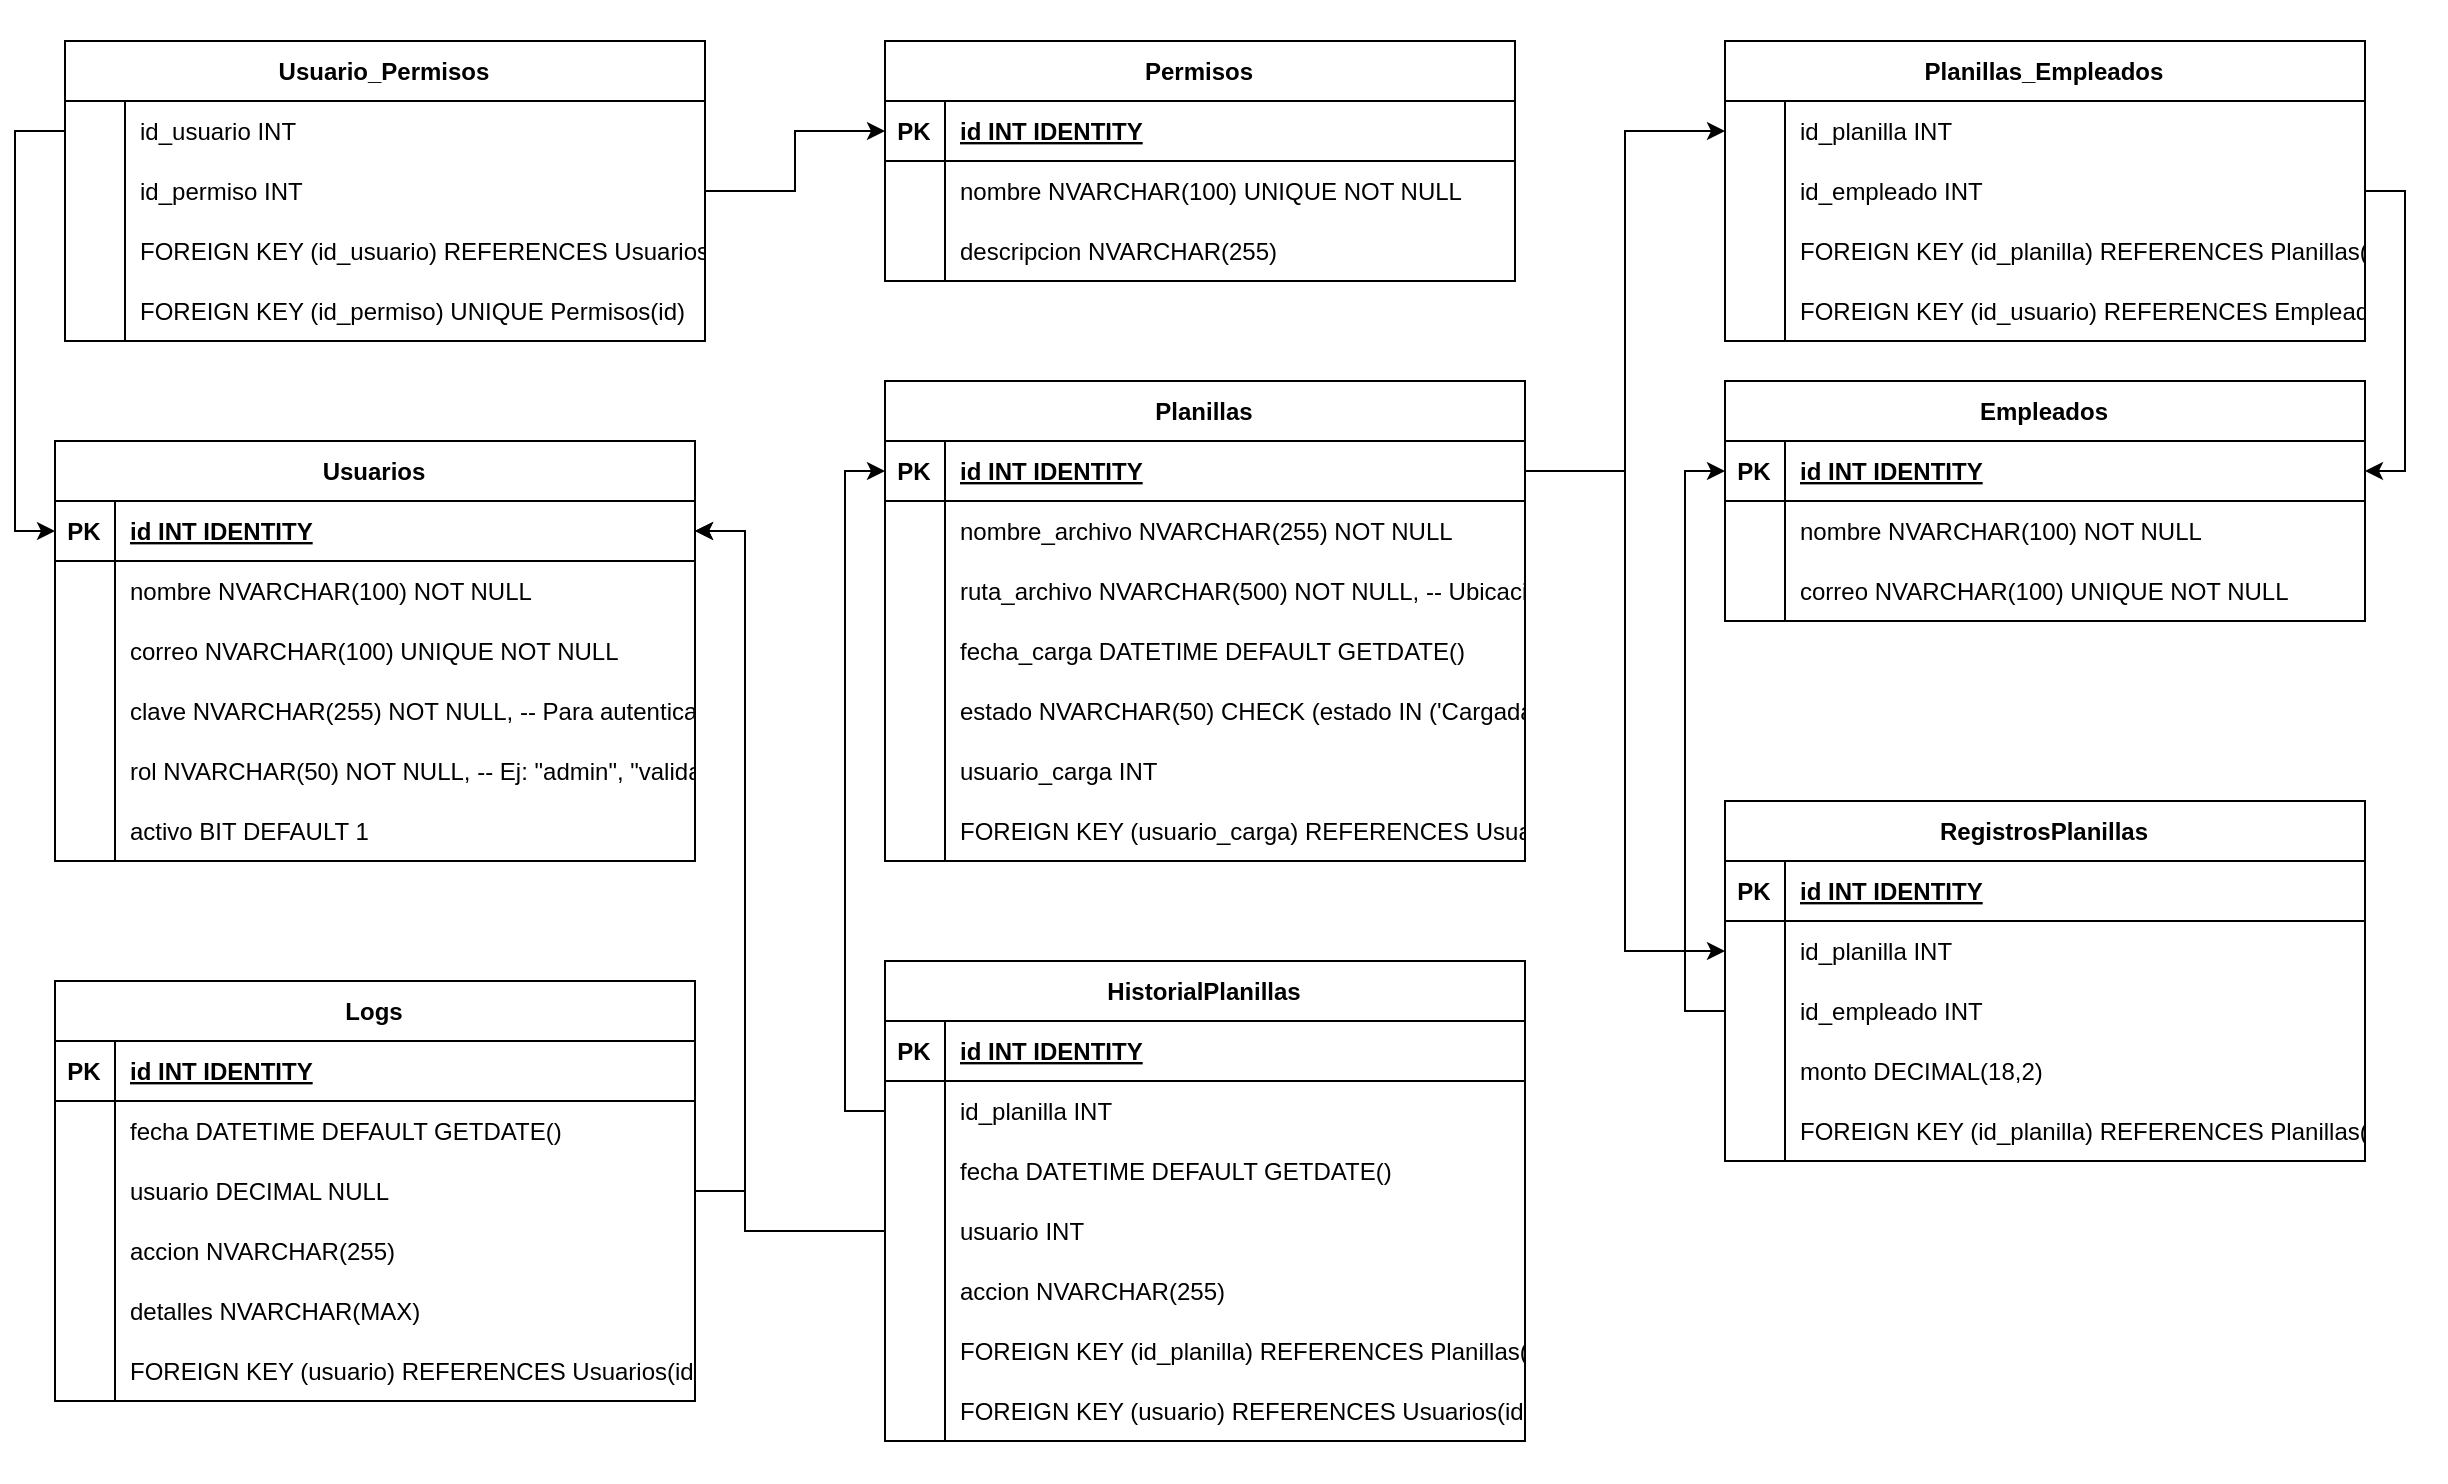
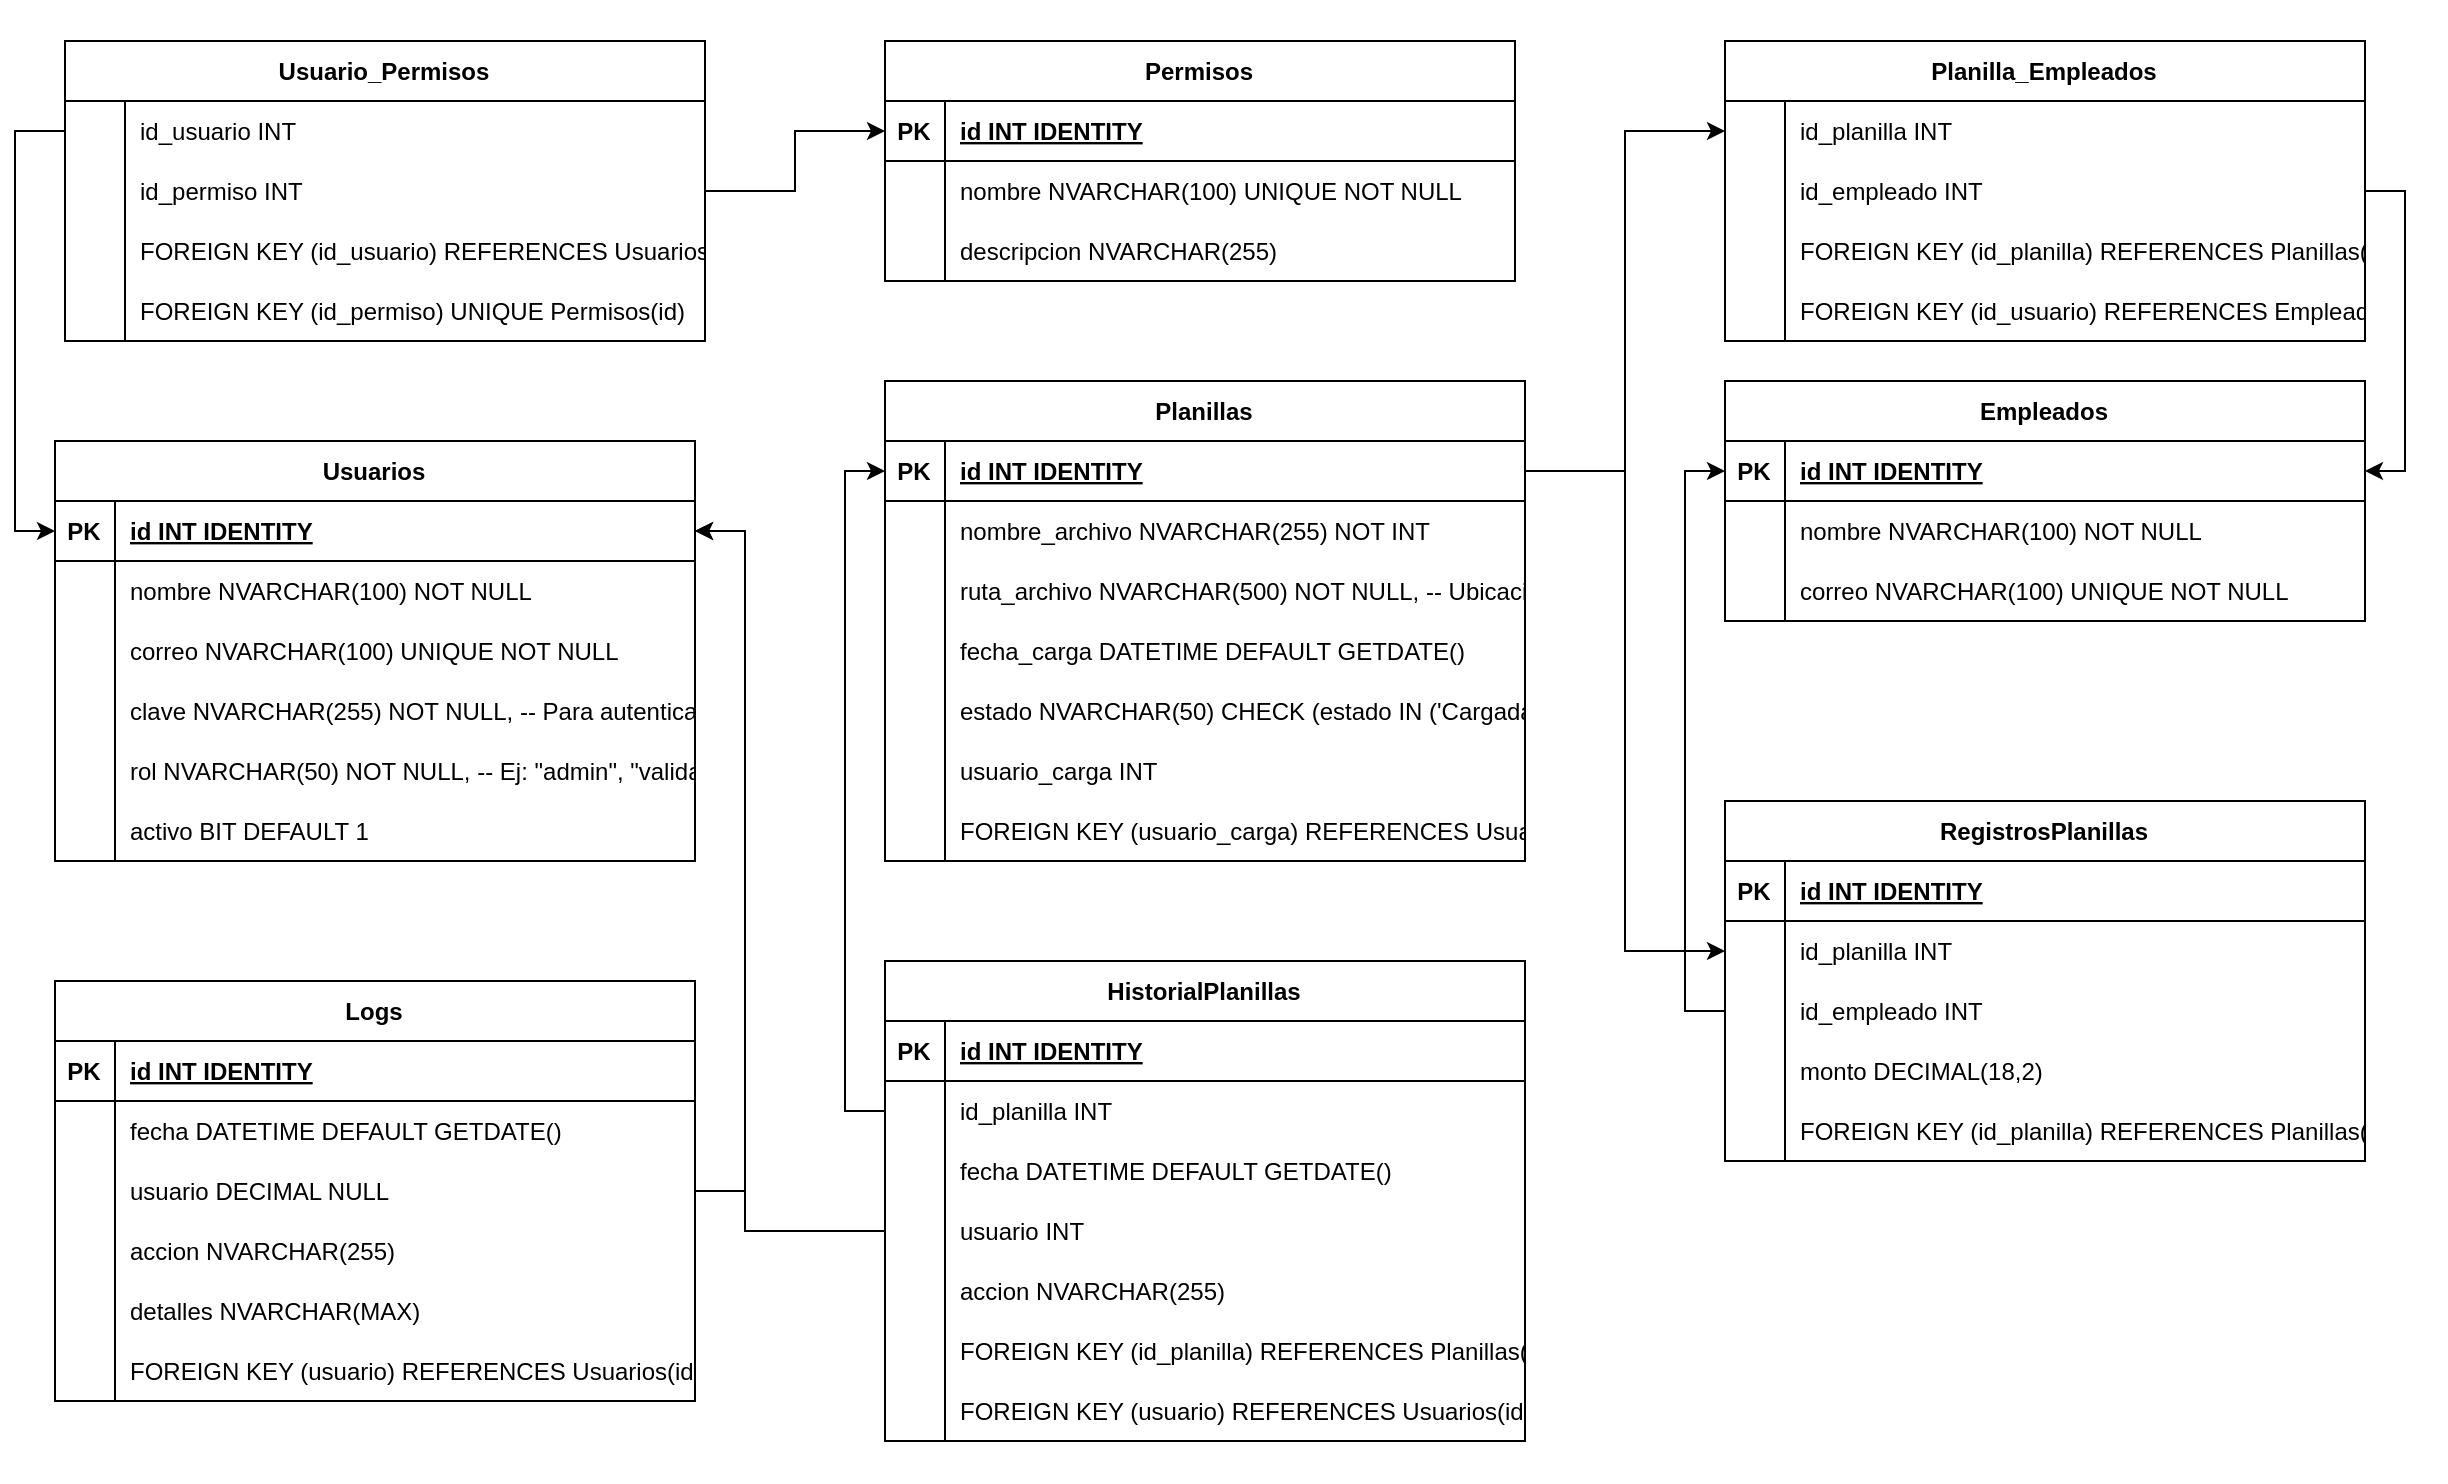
node "Planillas_Empleados": label "Planillas_Empleados" -> "Planilla_Empleados"
node "nombre_archivo NVARCHAR(255) NOT NULL": label "nombre_archivo NVARCHAR(255) NOT NULL" -> "nombre_archivo NVARCHAR(255) NOT INT"
